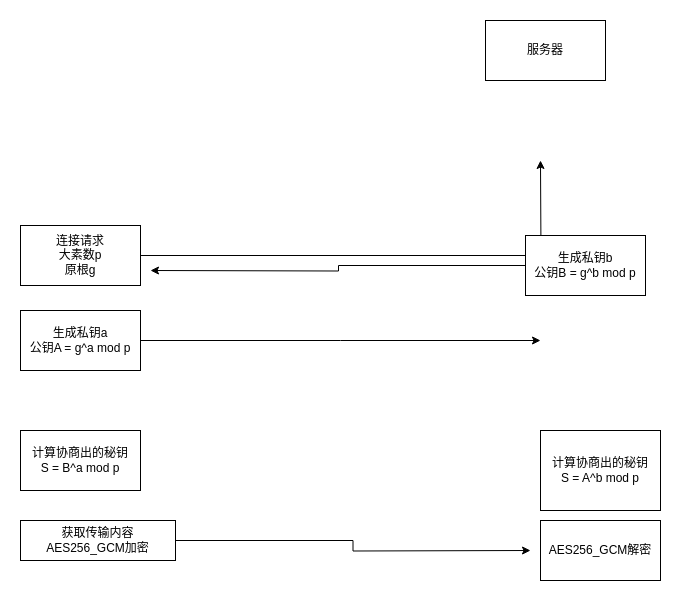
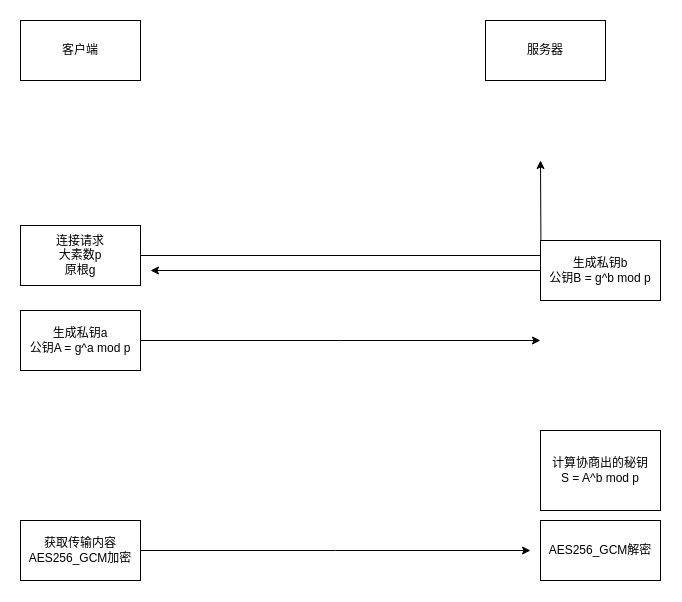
node "客户端": added
node "生成私钥b 公钥B = g^b mod p": moved (586, 266) -> (601, 271)
node "计算协商出的秘钥 S = B^a mod p": removed
node "获取传输内容 AES256_GCM加密": size 155x40 -> 120x60
